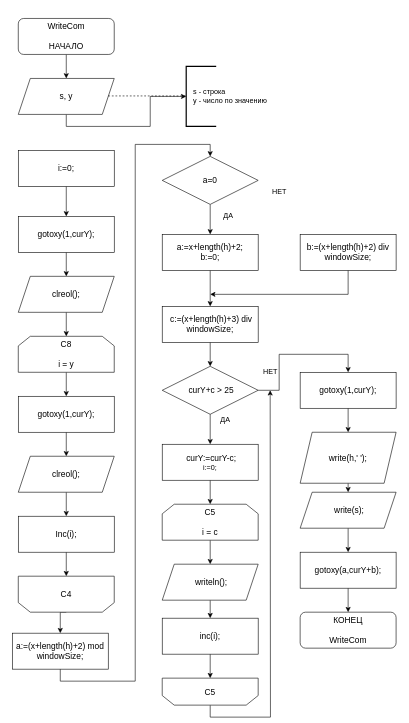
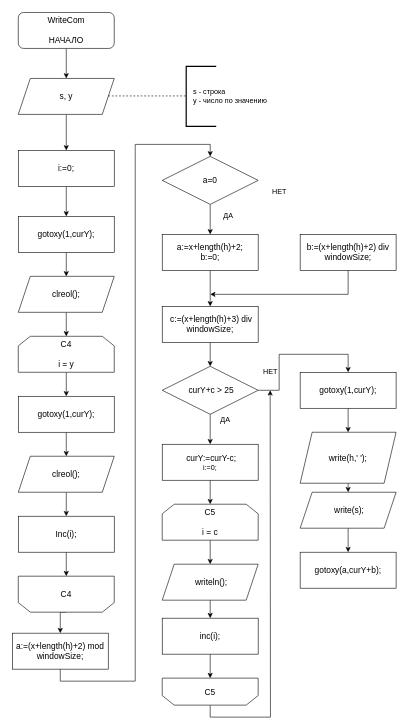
node "WriteCom НАЧАЛО": moved (66, 36) -> (66, 30)
edge "s, y" -> "s - строка y - число по значению": now "s, y" -> "i:=0;"
node "C8 i = y": label "C8 i = y" -> "C4 i = y"
edge "gotoxy(a,curY+b);" -> "КОНЕЦ WriteCom": removed
node "КОНЕЦ WriteCom": removed
